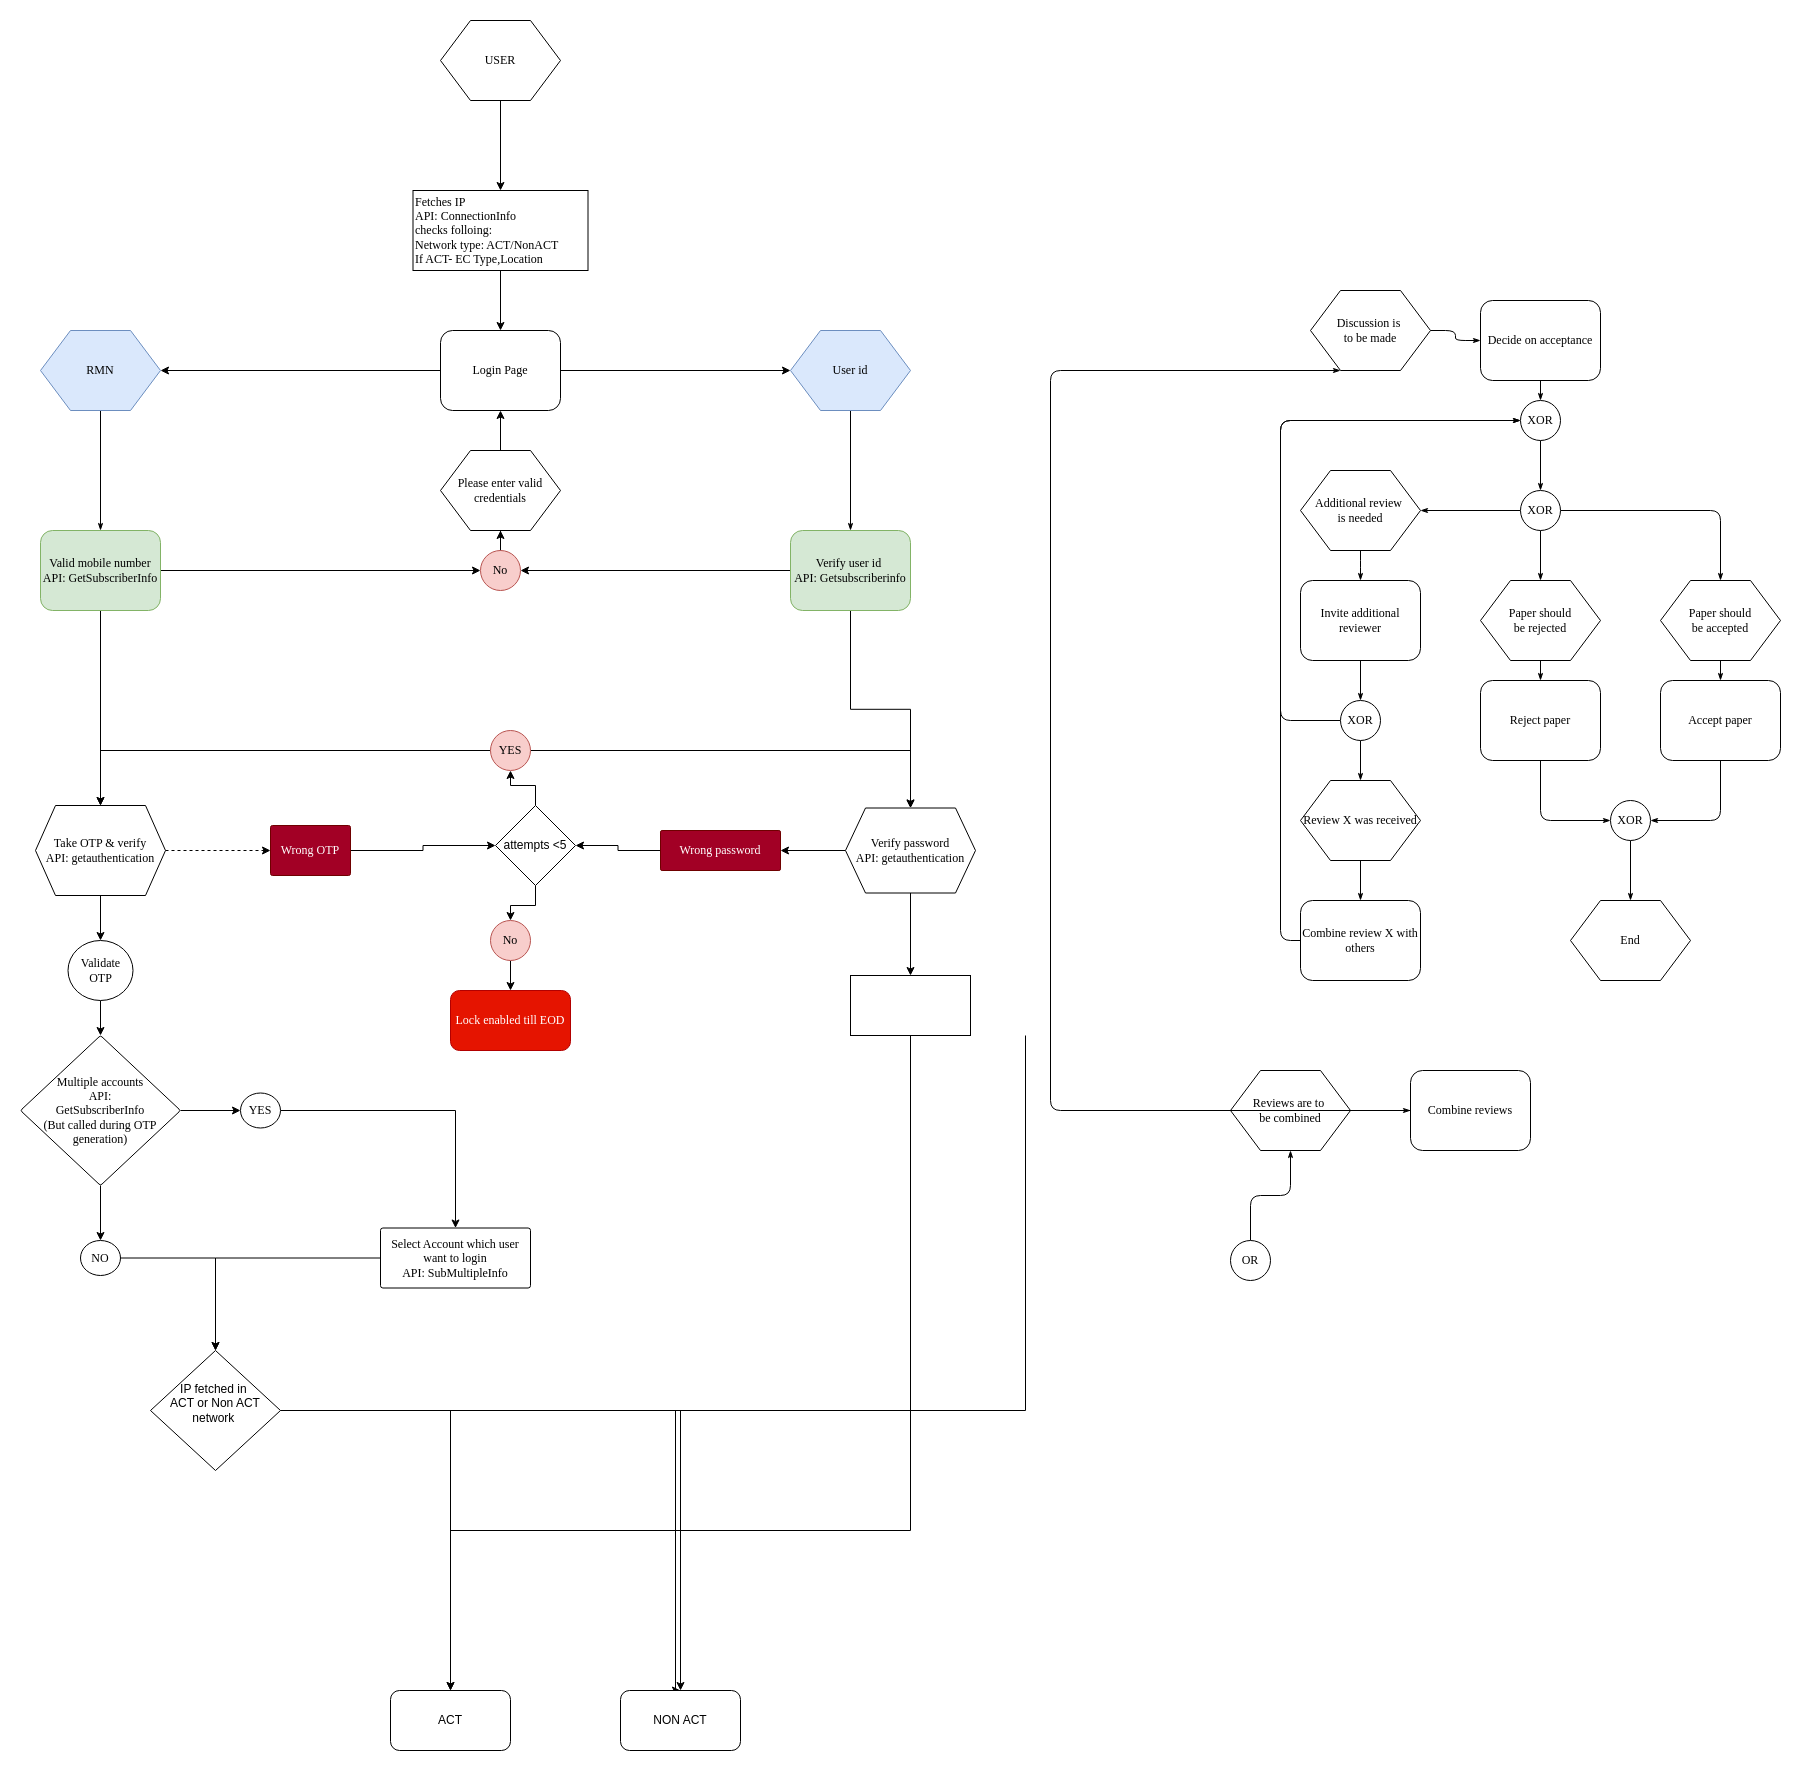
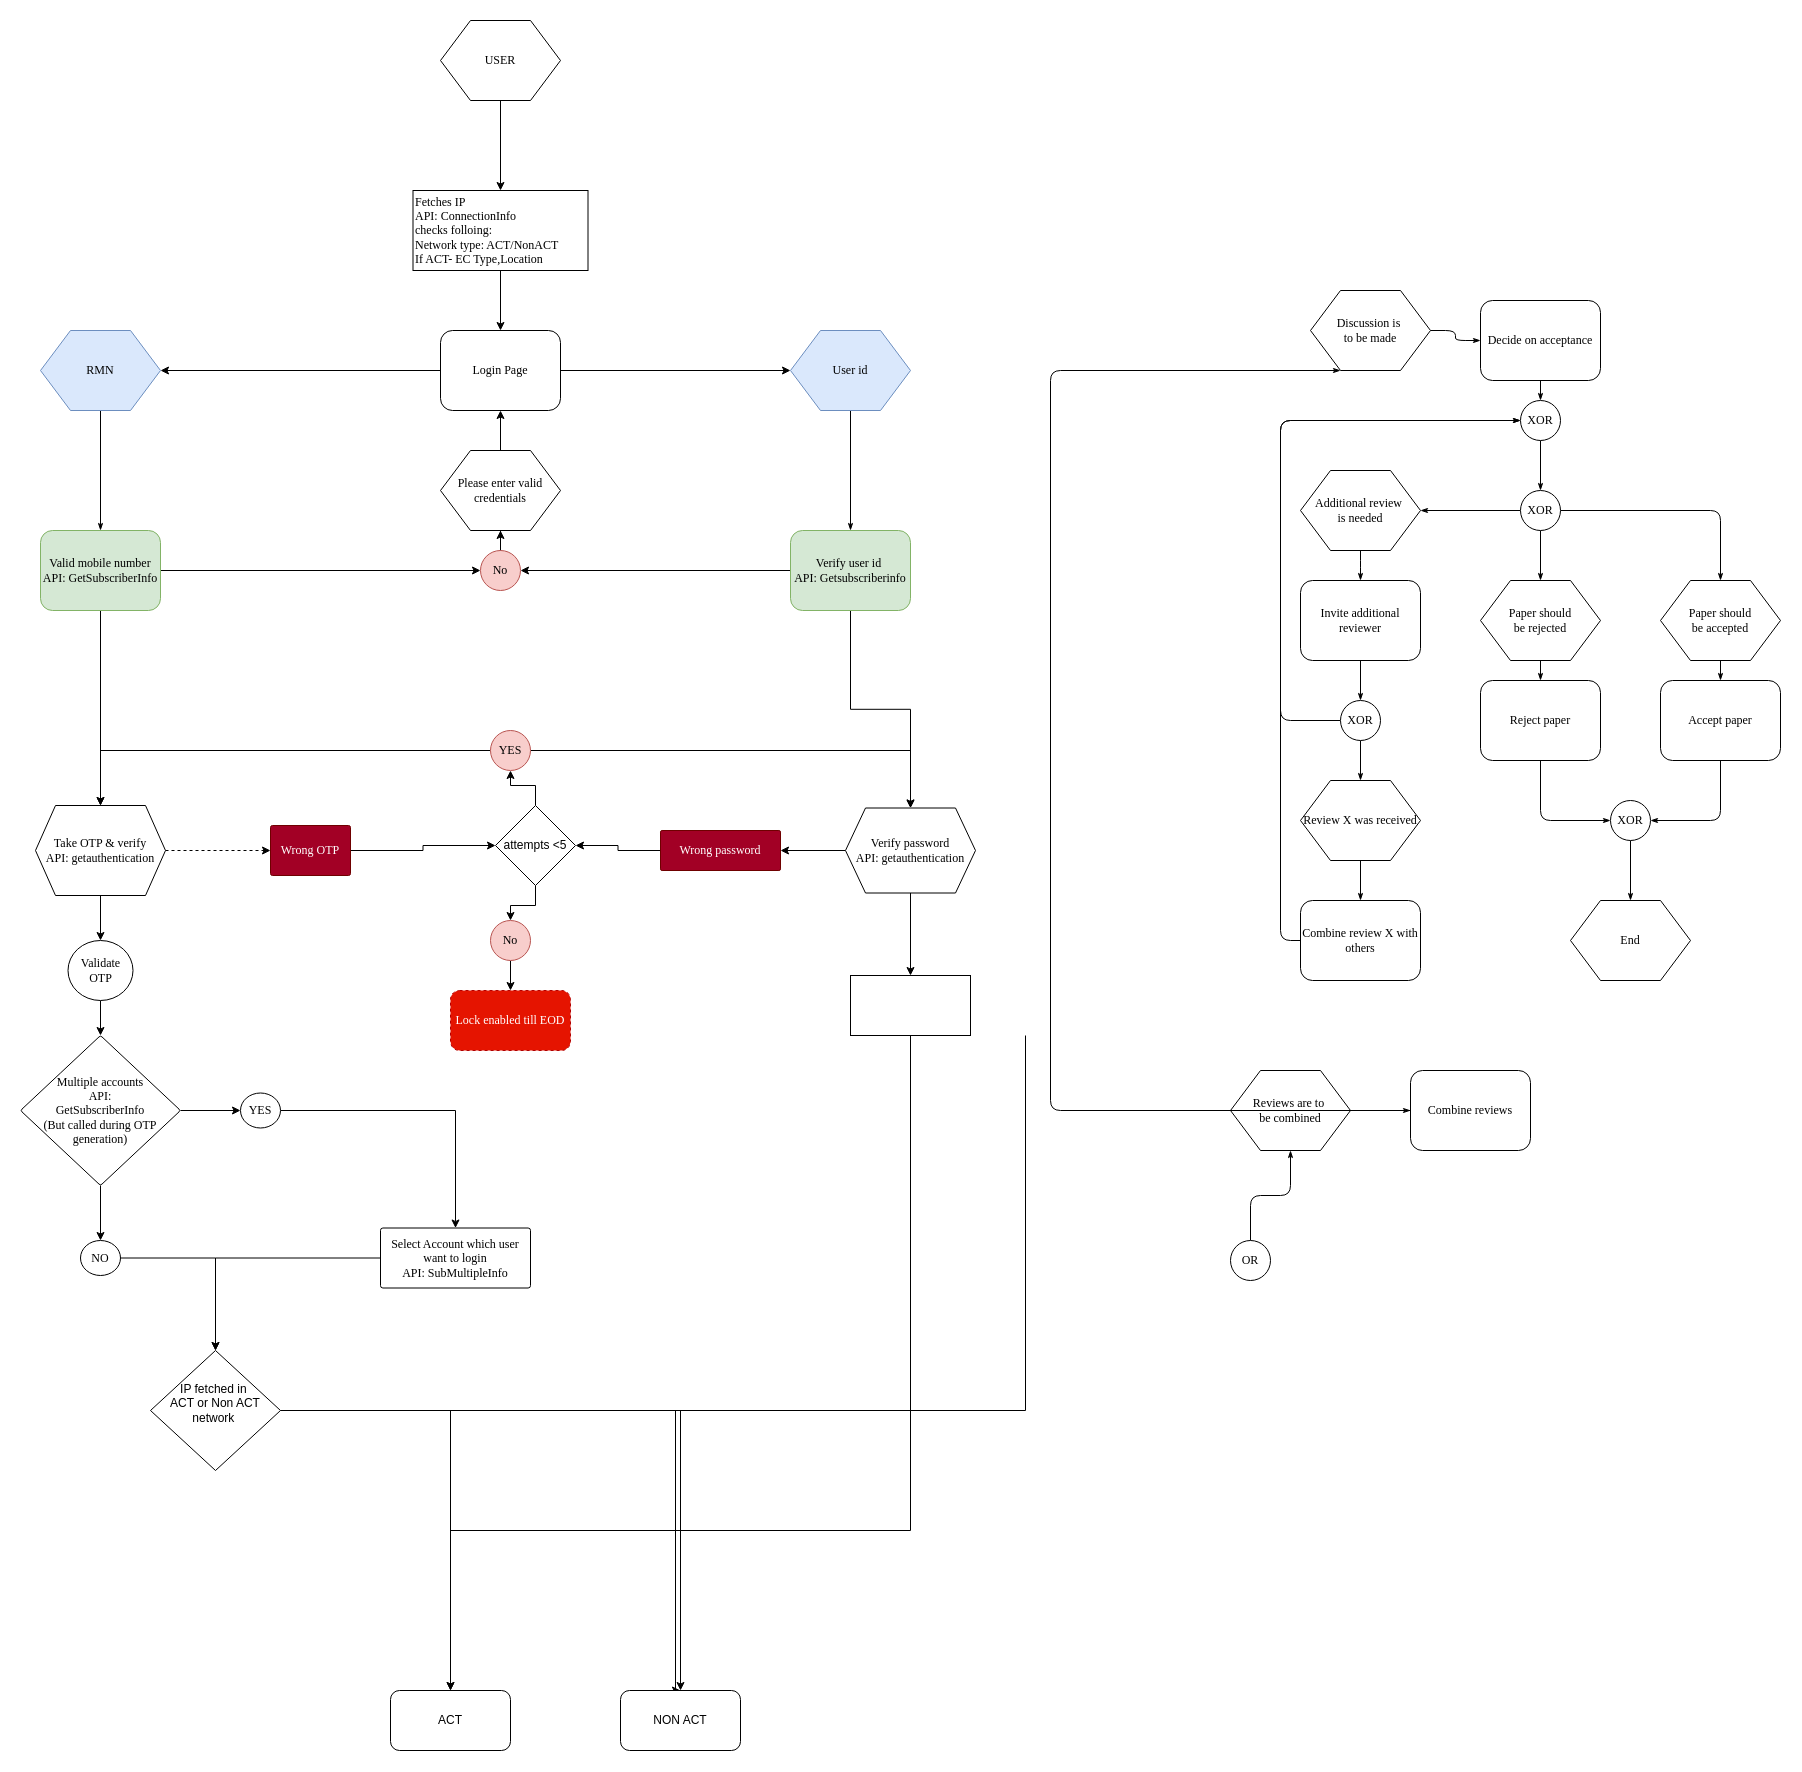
node "Lock enabled till EOD": style solid -> dashed
